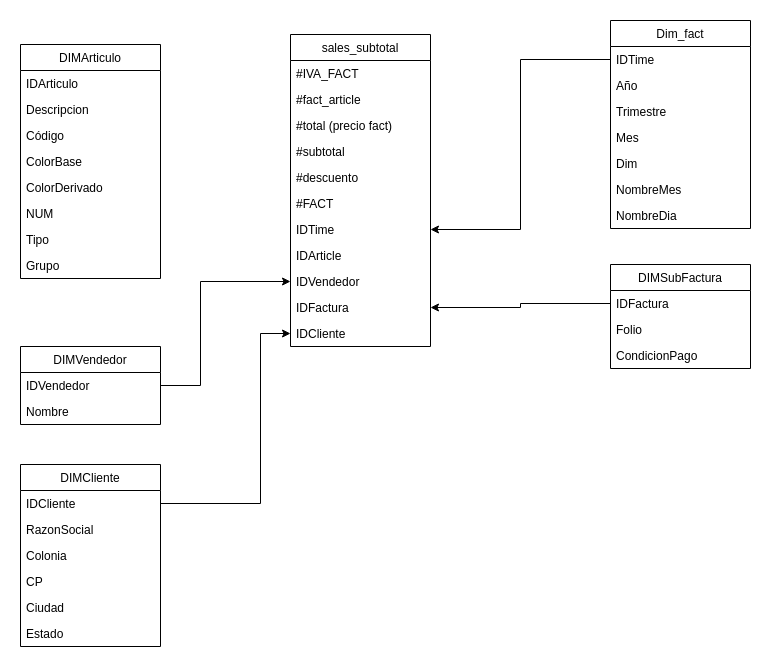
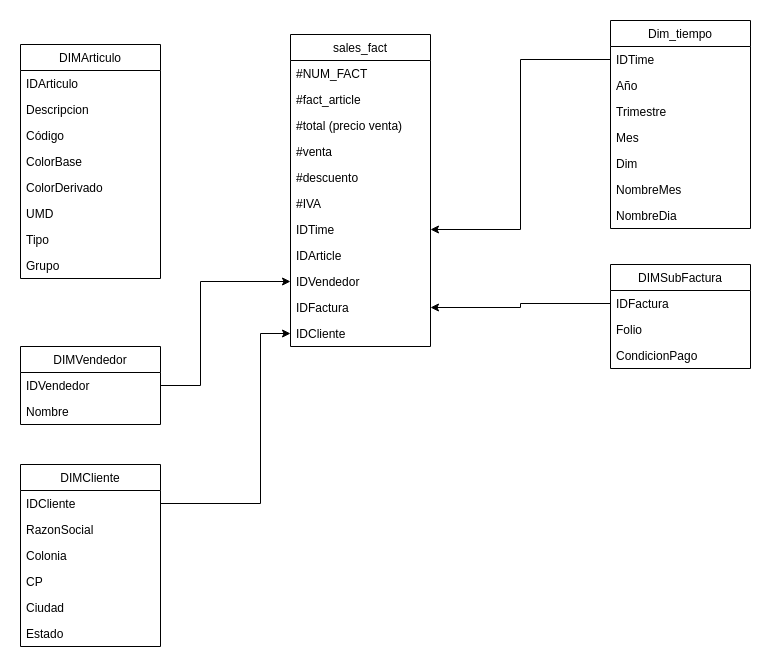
node "Dim_fact": label "Dim_fact" -> "Dim_tiempo"
node "sales_subtotal": label "sales_subtotal" -> "sales_fact"
node "#IVA_FACT": label "#IVA_FACT" -> "#NUM_FACT"
node "#total (precio fact)": label "#total (precio fact)" -> "#total (precio venta)"
node "#subtotal": label "#subtotal" -> "#venta"
node "#FACT": label "#FACT" -> "#IVA"
node "NUM": label "NUM" -> "UMD"
